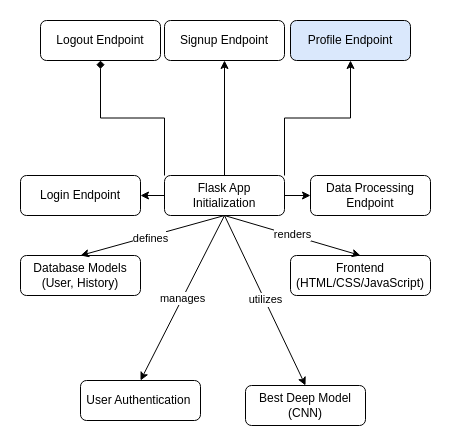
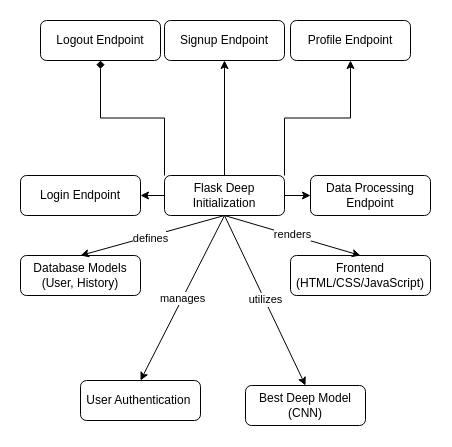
node "Profile Endpoint": fillcolor #dae8fc -> #ffffff
node "Flask App Initialization": label "Flask App Initialization" -> "Flask Deep Initialization"
